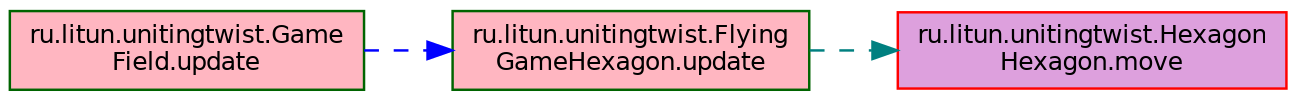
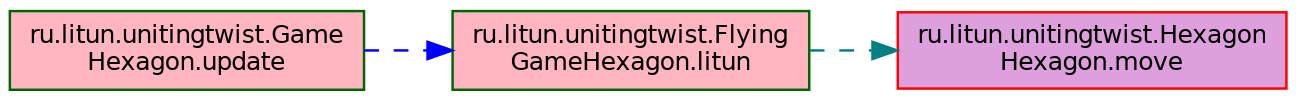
node "ru.litun.unitingtwist.Game Field.update": label "ru.litun.unitingtwist.Game Field.update" -> "ru.litun.unitingtwist.Game Hexagon.update"
node "ru.litun.unitingtwist.Flying GameHexagon.update": label "ru.litun.unitingtwist.Flying GameHexagon.update" -> "ru.litun.unitingtwist.Flying GameHexagon.litun"
